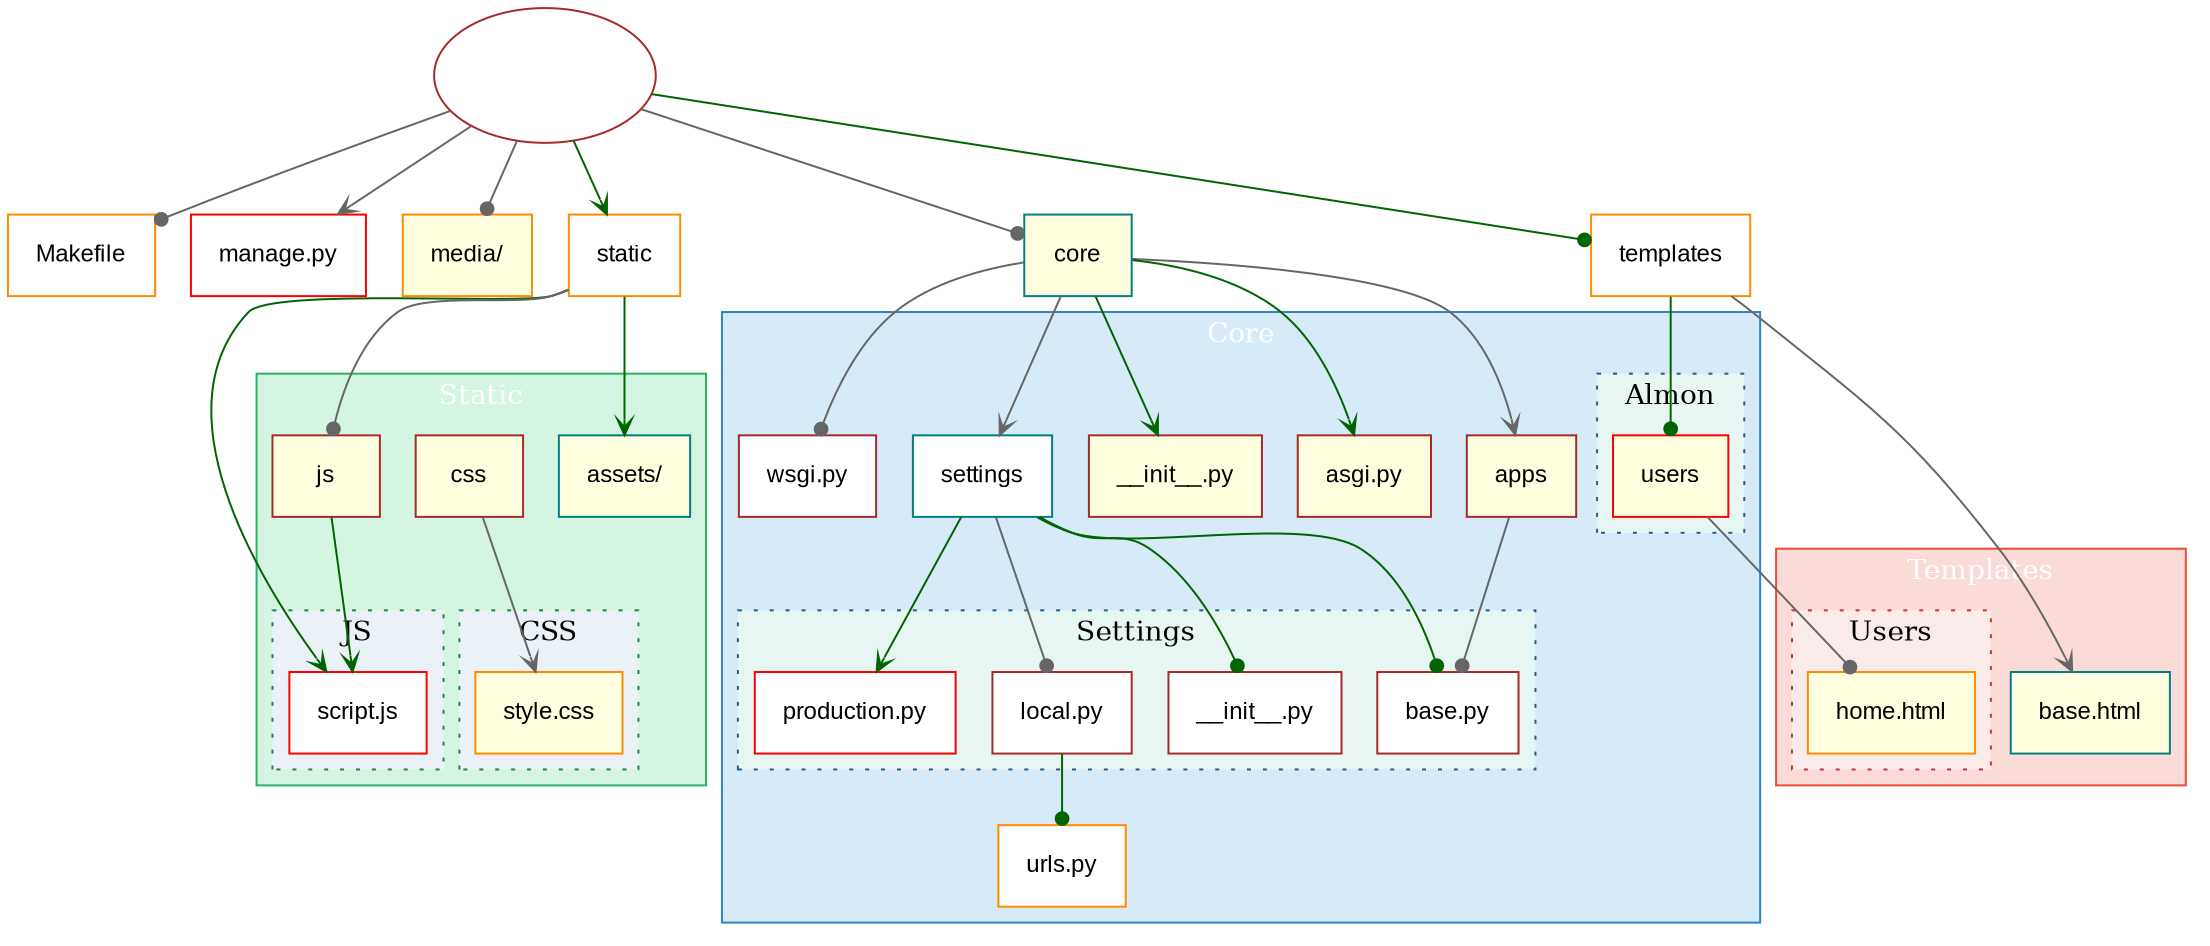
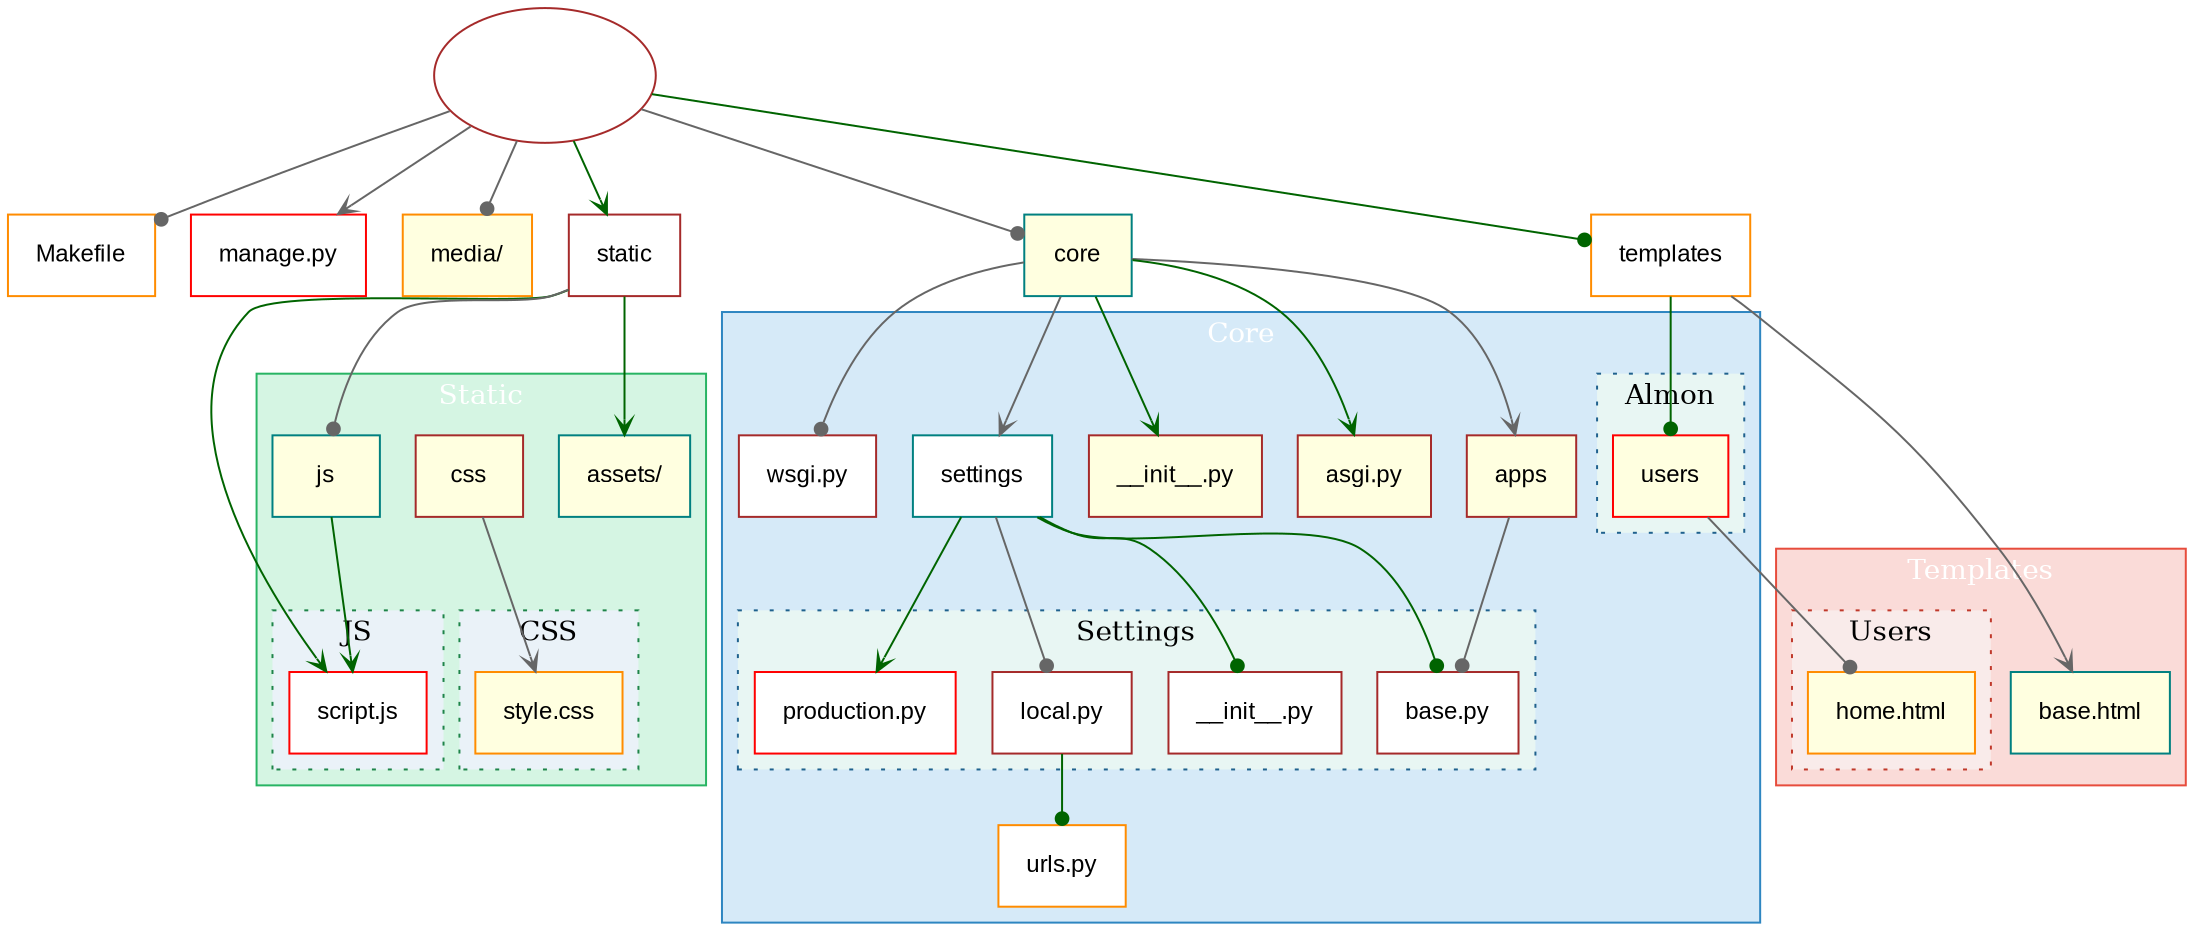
node "static": color darkorange -> brown
node "js": color brown -> teal
